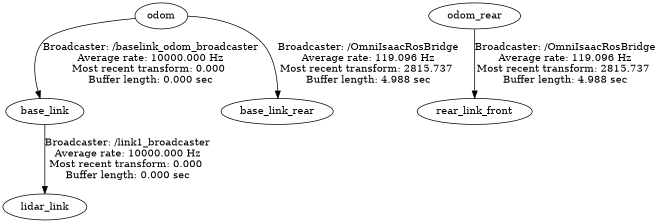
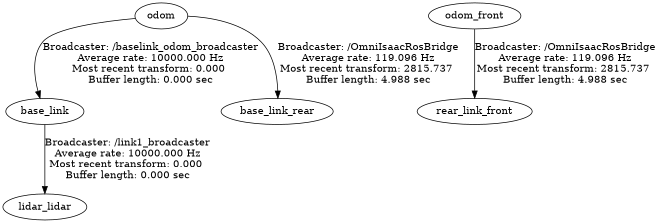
node "odom_rear": label "odom_rear" -> "odom_front"
node "lidar_link": label "lidar_link" -> "lidar_lidar"
